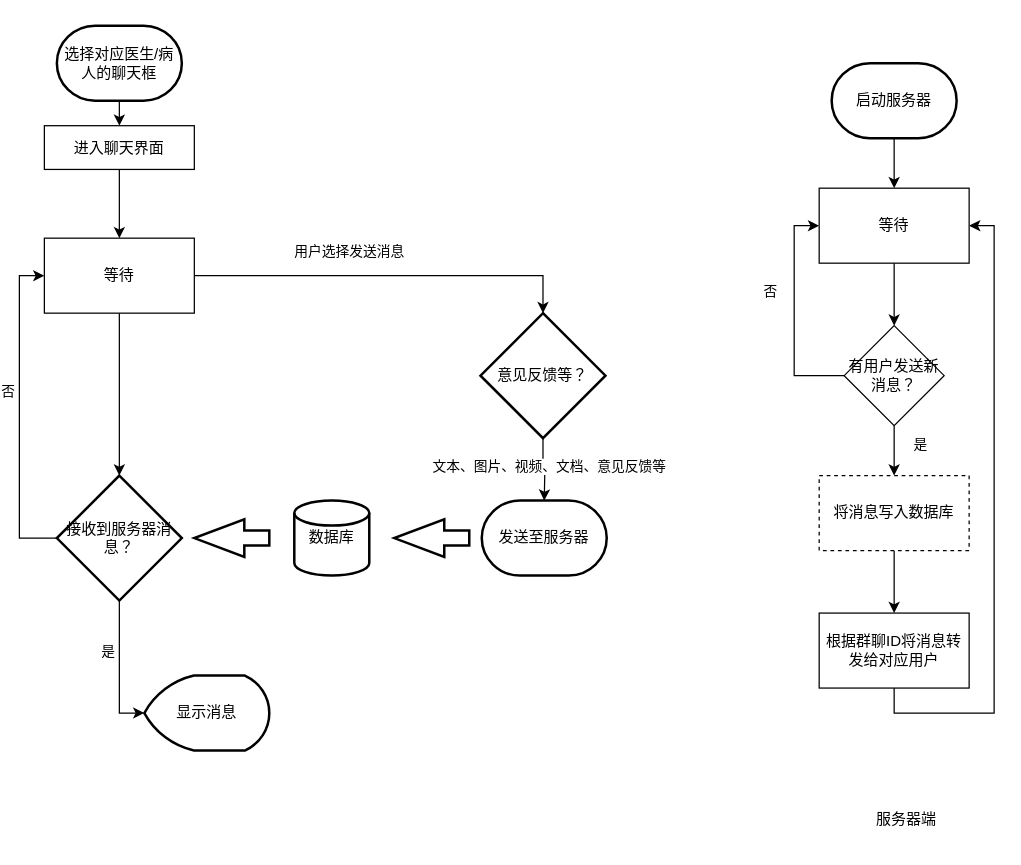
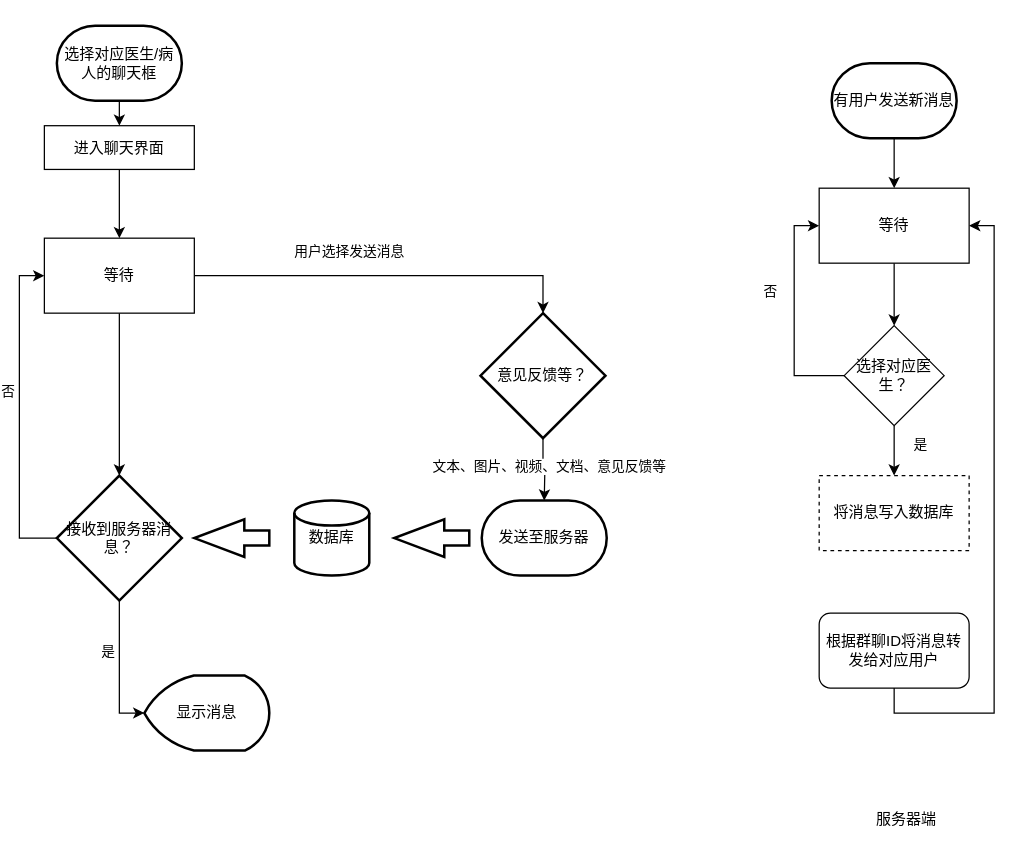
node "启动服务器": label "启动服务器" -> "有用户发送新消息"
node "有用户发送新消息？": label "有用户发送新消息？" -> "选择对应医生？"
edge "将消息写入数据库" -> "根据群聊ID将消息转发给对应用户": removed
node "根据群聊ID将消息转发给对应用户": shape rectangle -> rounded rectangle
